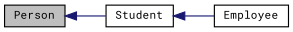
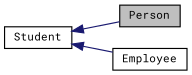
edge "Student" -> "Person": reversed
